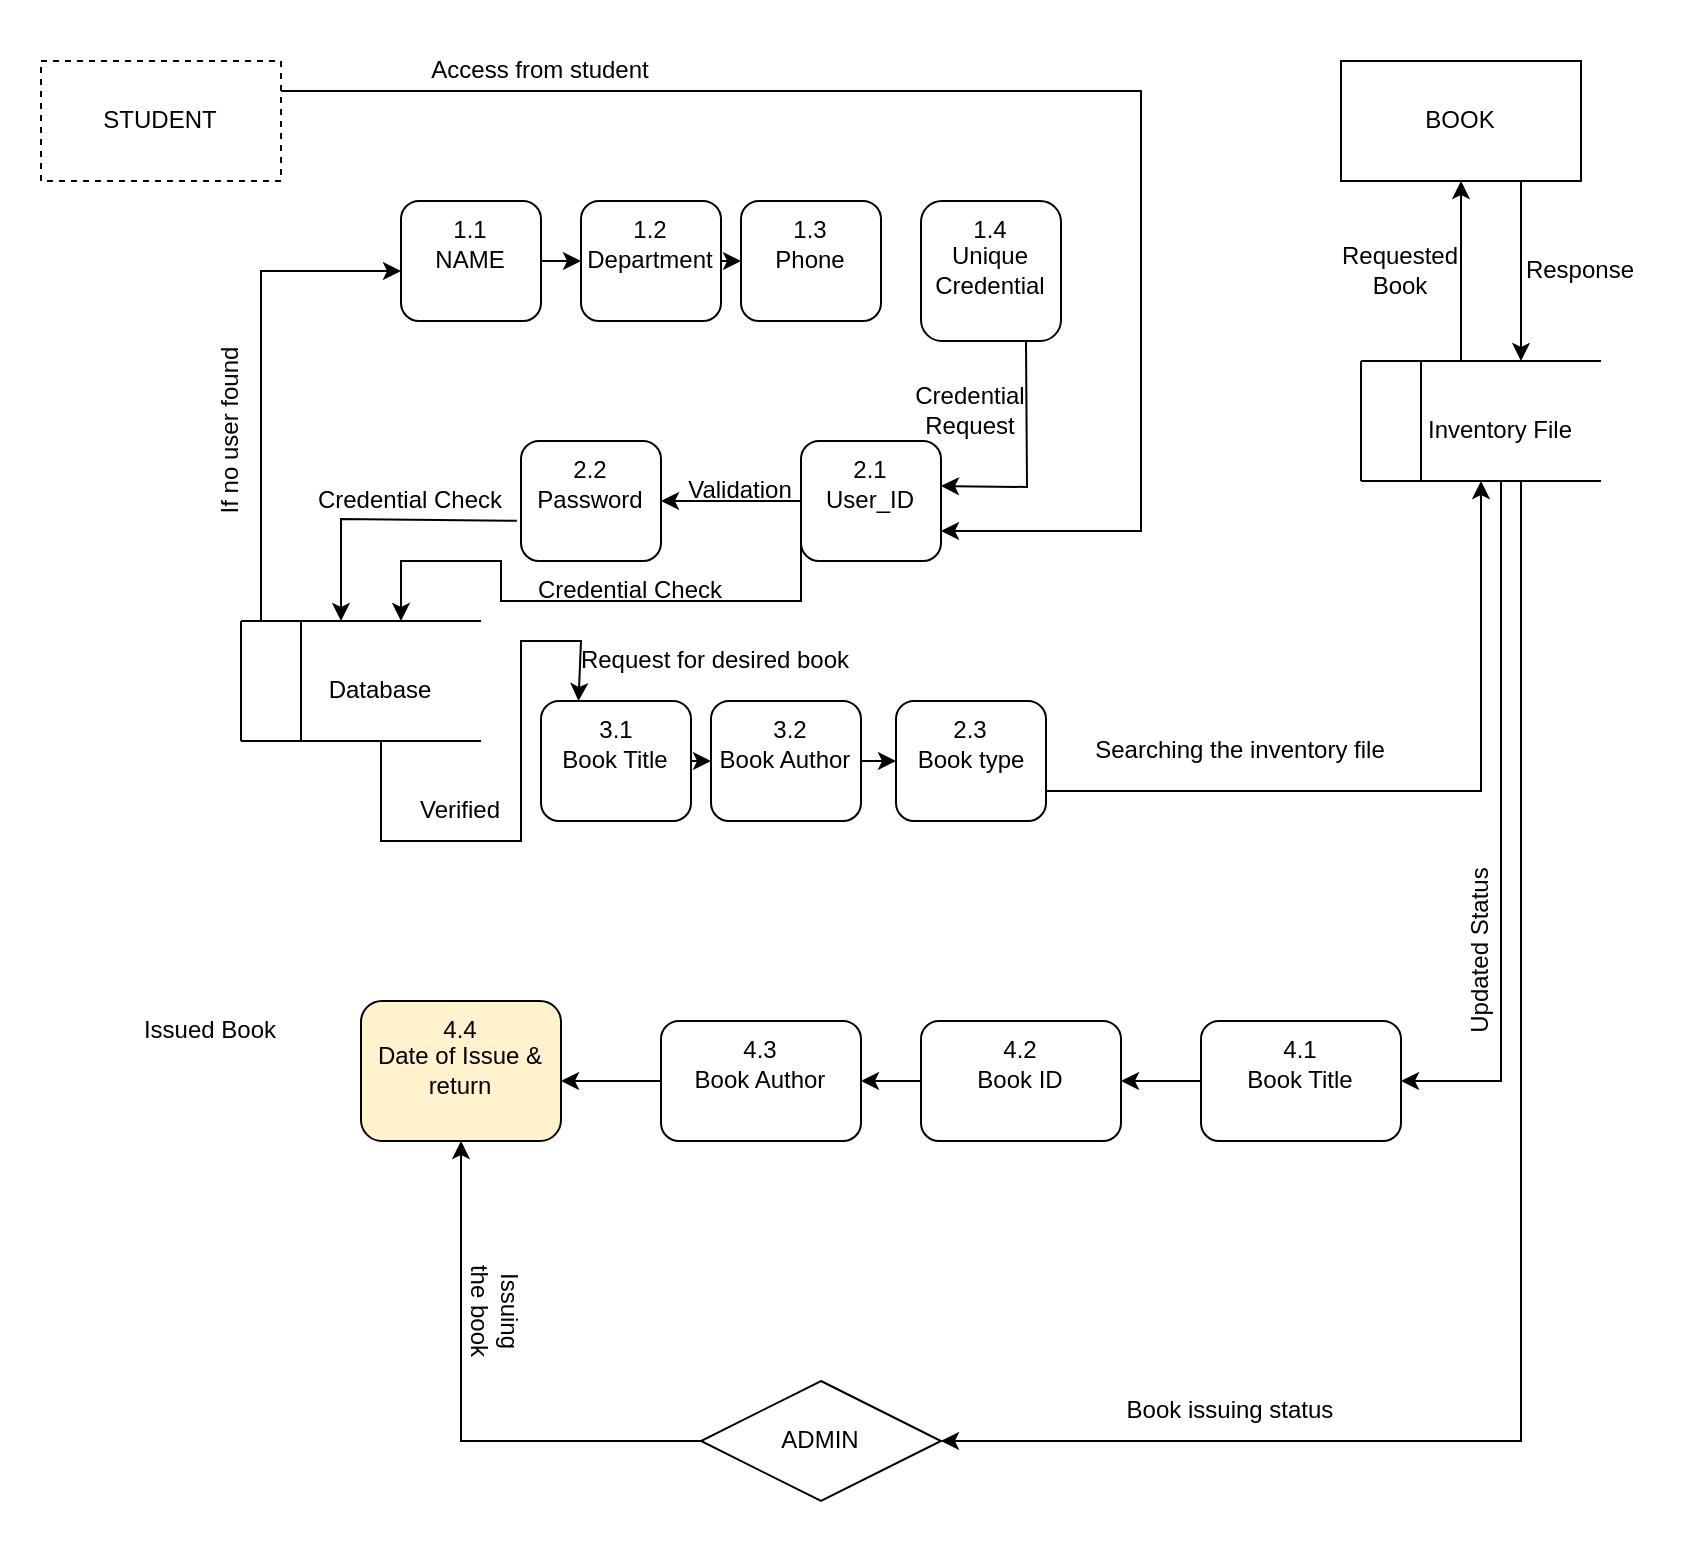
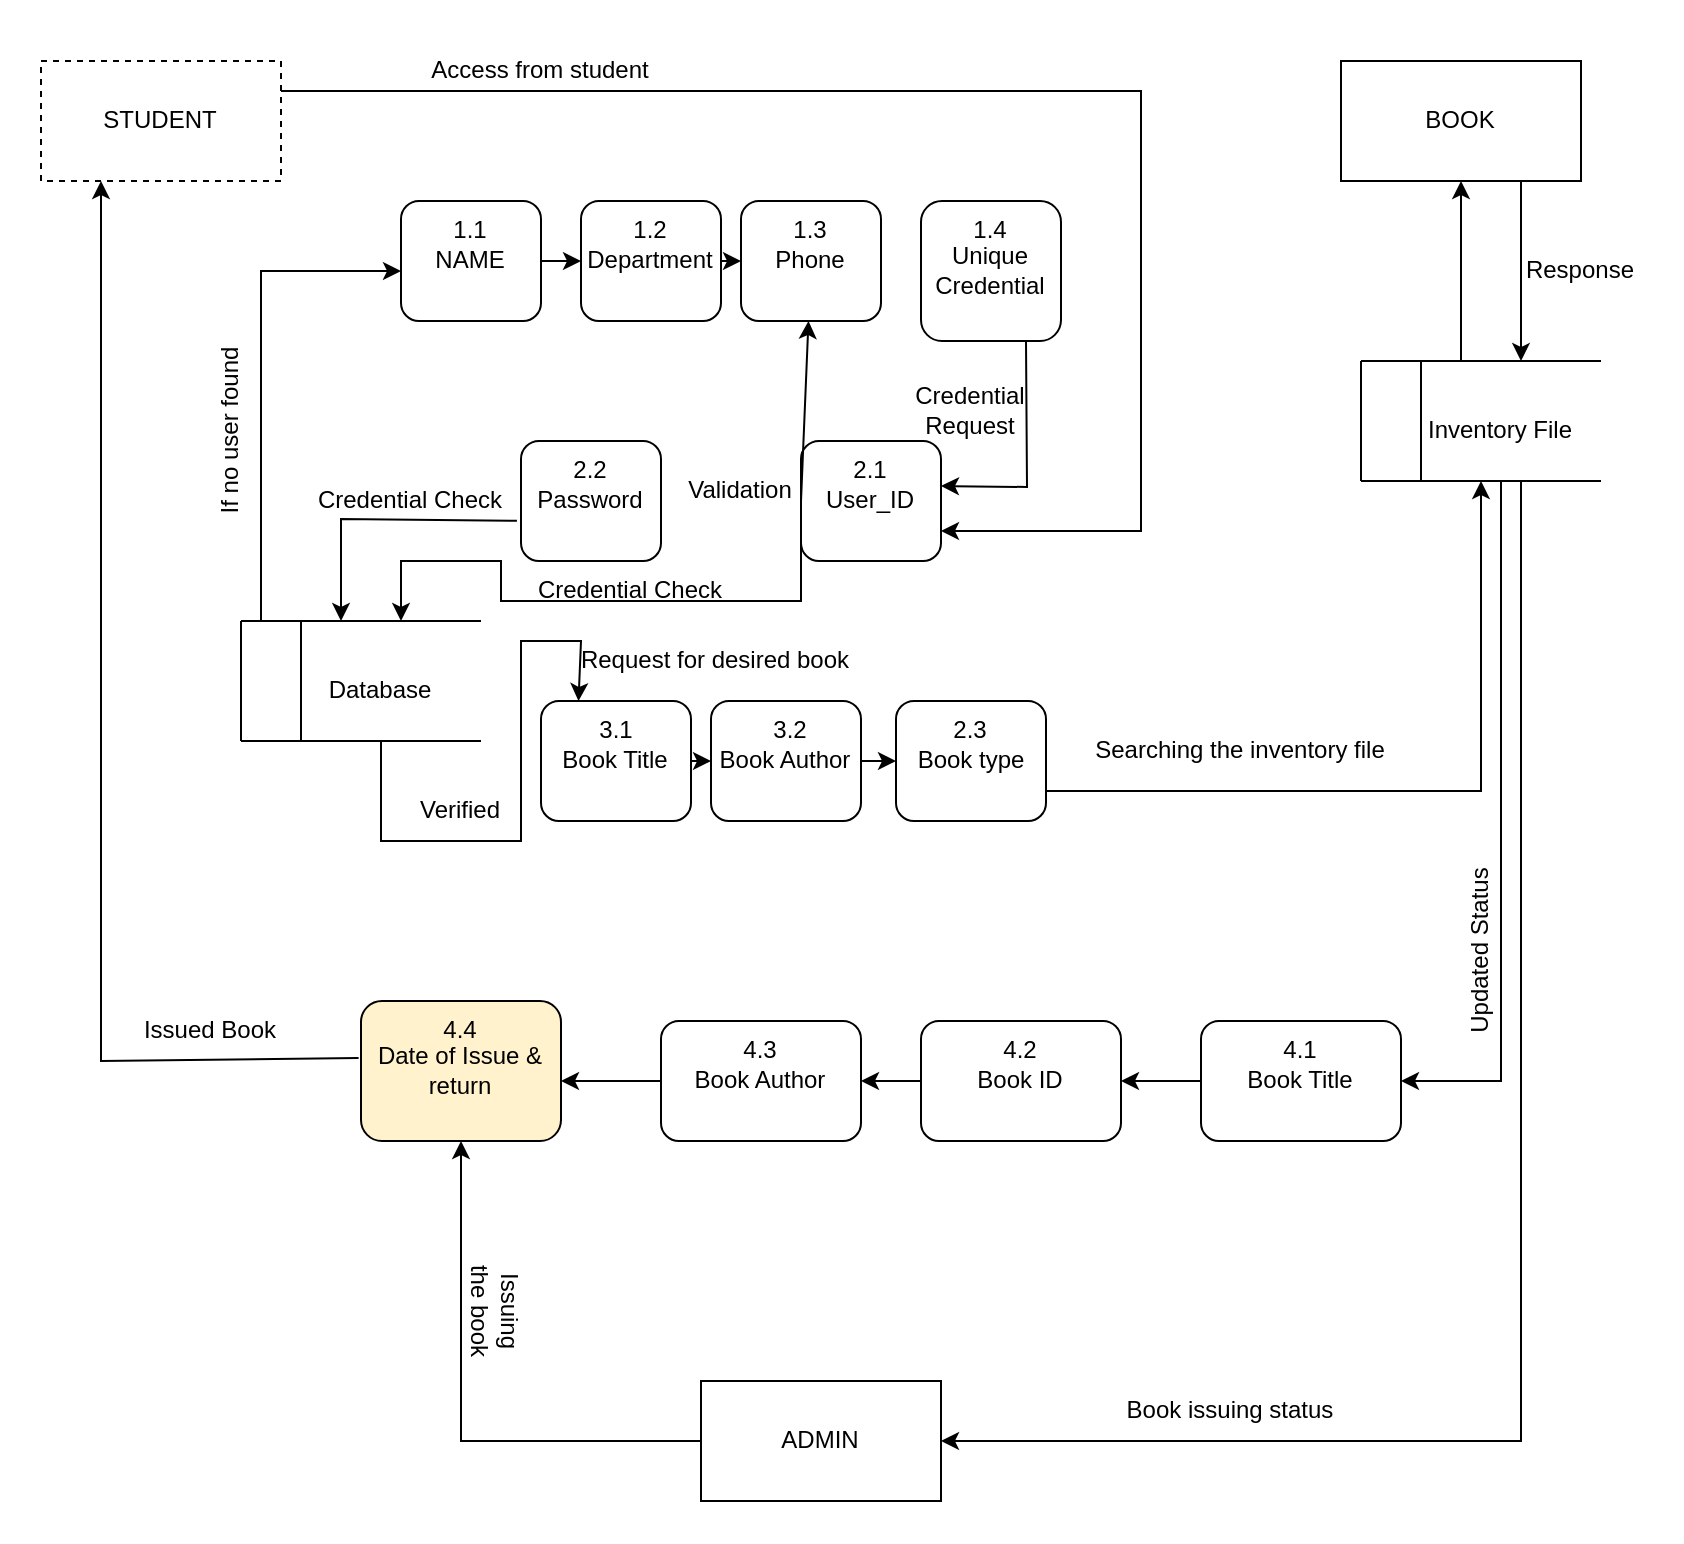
node "Requested Book": removed
edge "User_ID" -> "Password": now "User_ID" -> "Phone"
edge "Date of Issue & return" -> "STUDENT": added
node "ADMIN": shape diamond -> rectangle
